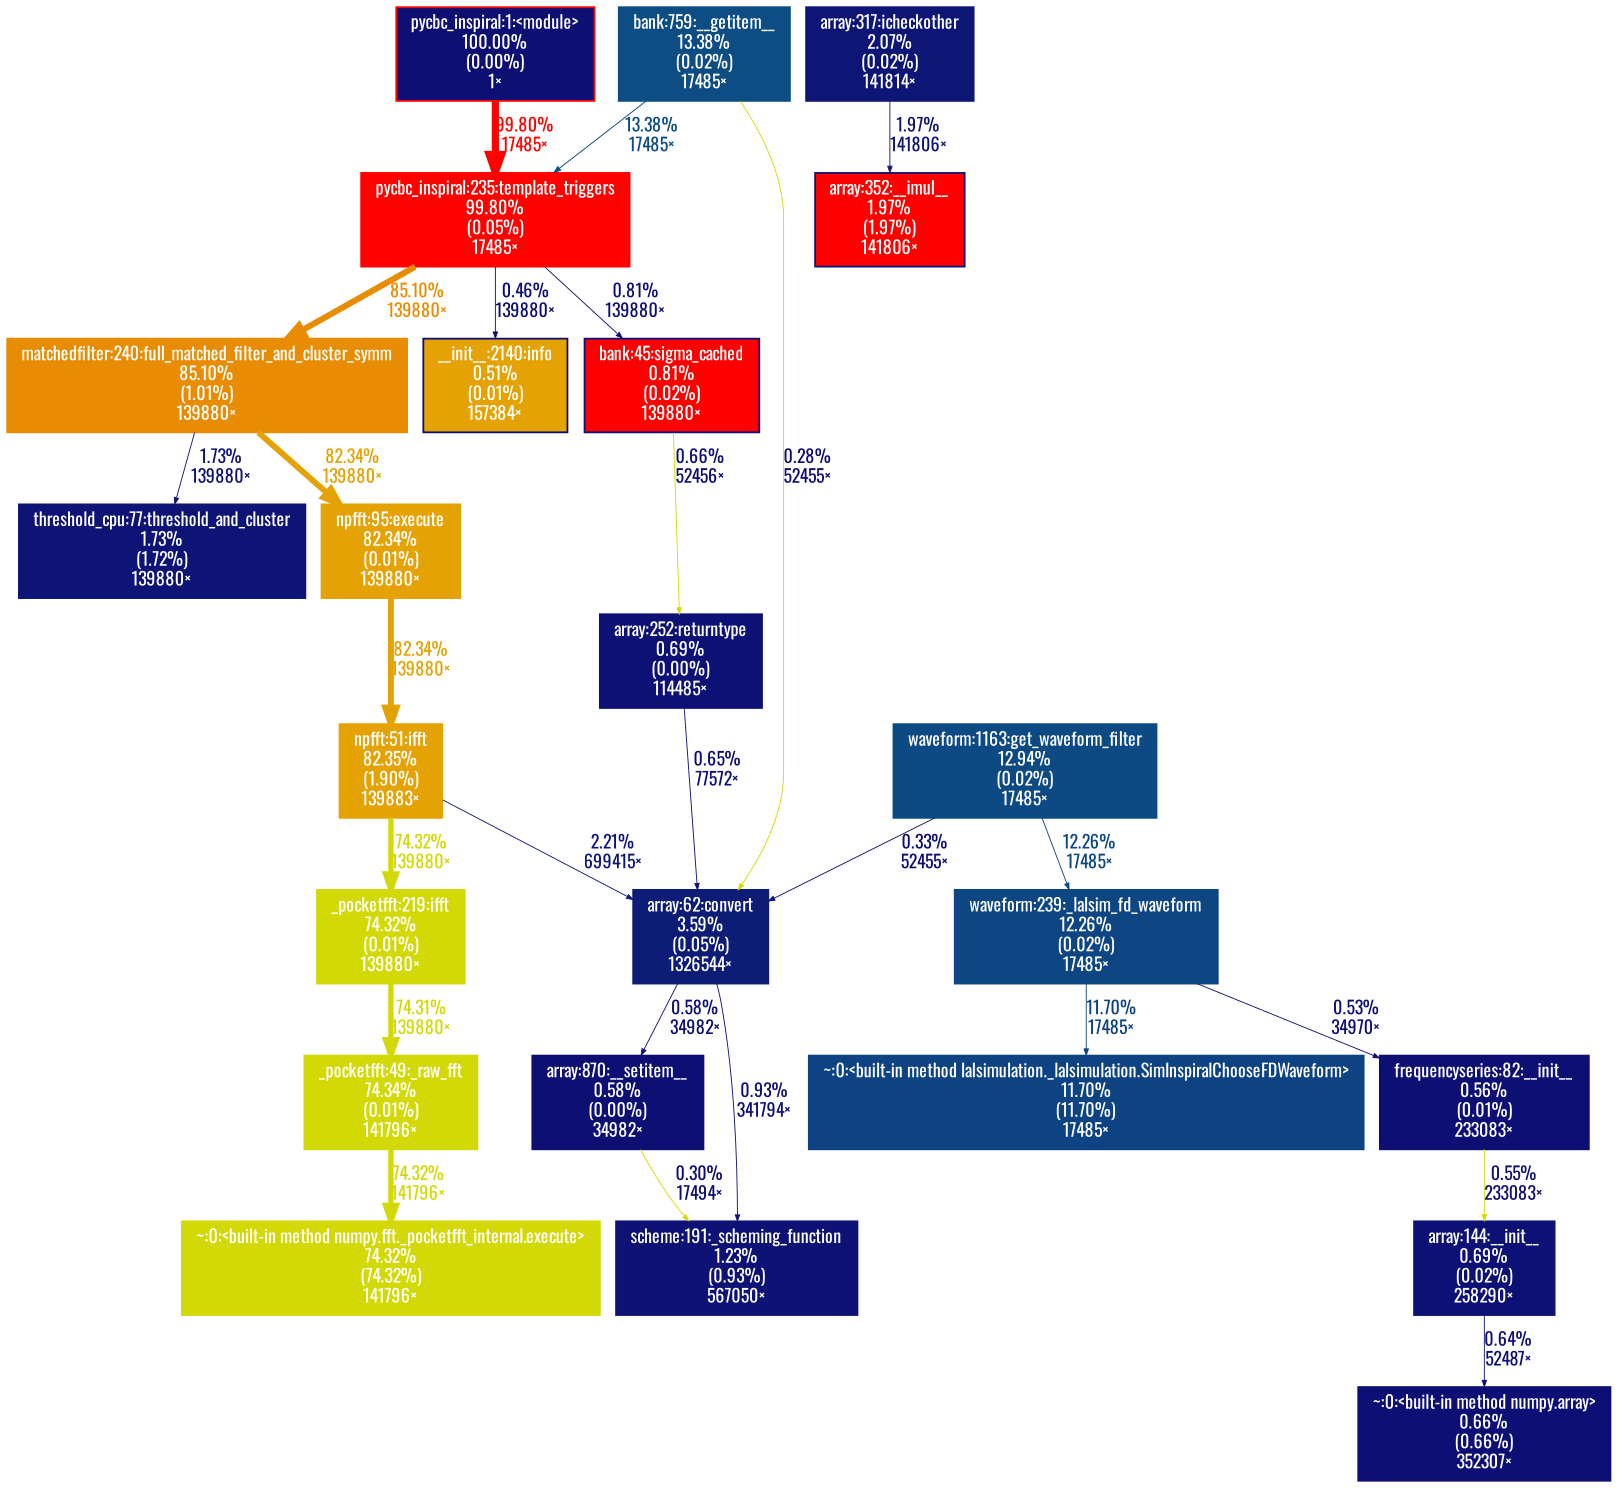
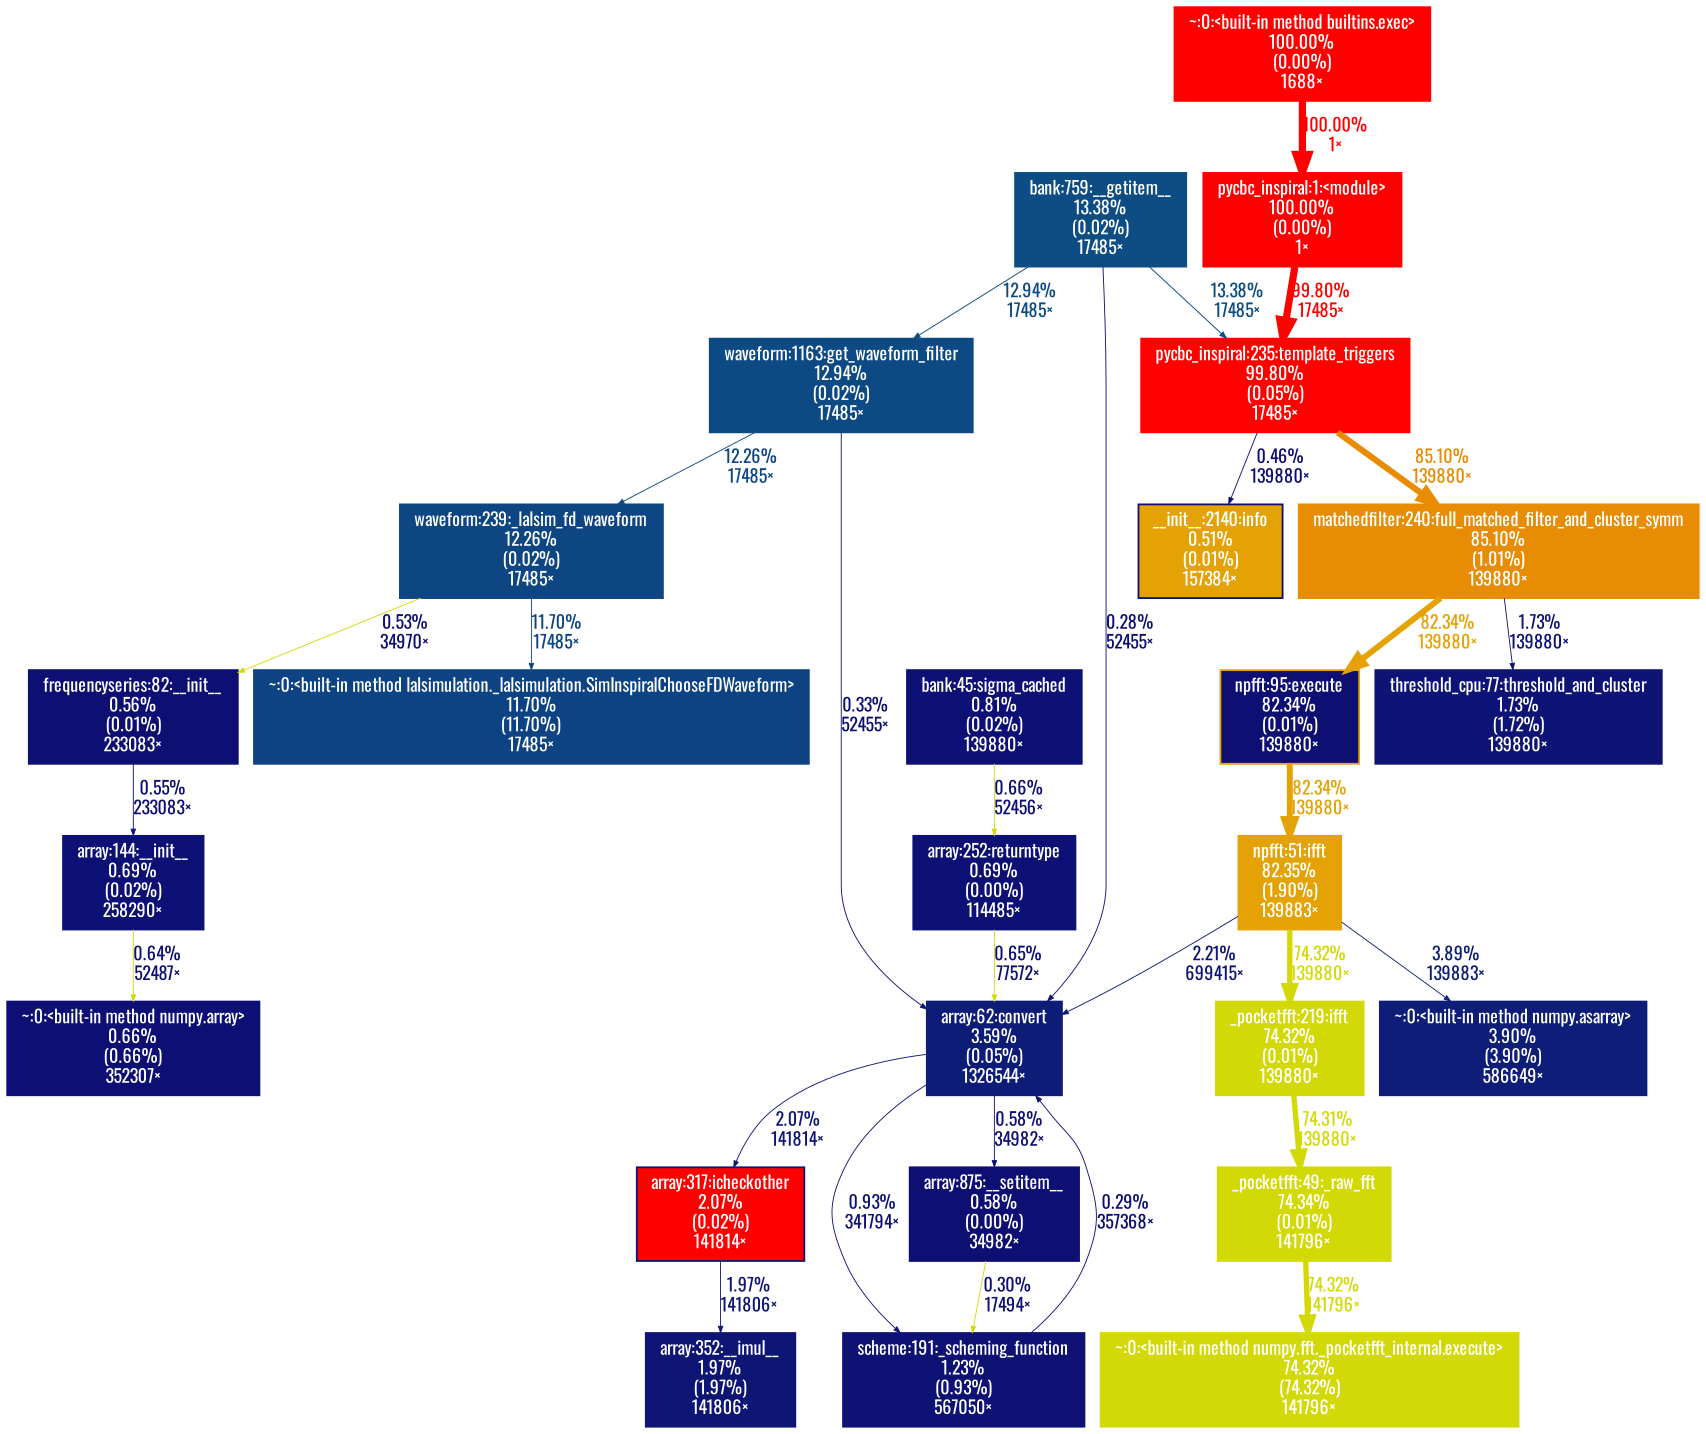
node "pycbc_inspiral:1:<module> 100.00% (0.00%) 1×": fillcolor #0d0f73 -> #ff0000
node "array:317:icheckother 2.07% (0.02%) 141814×": fillcolor #0d1575 -> #ff0000
node "~:0:<built-in method builtins.exec> 100.00% (0.00%) 1688×": added
node "array:352:__imul__ 1.97% (1.97%) 141806×": fillcolor #ff0000 -> #0d1575
edge "pycbc_inspiral:235:template_triggers 99.80% (0.05%) 17485×" -> "bank:45:sigma_cached 0.81% (0.02%) 139880×": removed, label "0.81% 139880×"
edge "bank:759:__getitem__ 13.38% (0.02%) 17485×" -> "waveform:1163:get_waveform_filter 12.94% (0.02%) 17485×": added, label "12.94% 17485×"
node "bank:45:sigma_cached 0.81% (0.02%) 139880×": fillcolor #ff0000 -> #0d1074
edge "bank:759:__getitem__ 13.38% (0.02%) 17485×" -> "array:62:convert 3.59% (0.05%) 1326544×": color #d3d906 -> #0d0e73
node "npfft:95:execute 82.34% (0.01%) 139880×": fillcolor #e4a204 -> #0d0f73
edge "array:252:returntype 0.69% (0.00%) 114485×" -> "array:62:convert 3.59% (0.05%) 1326544×": color #0d0f74 -> #d3d906
edge "waveform:239:_lalsim_fd_waveform 12.26% (0.02%) 17485×" -> "frequencyseries:82:__init__ 0.56% (0.01%) 233083×": color #0d0f73 -> #d3d906
node "~:0:<built-in method numpy.asarray> 3.90% (3.90%) 586649×": added
edge "array:62:convert 3.59% (0.05%) 1326544×" -> "array:317:icheckother 2.07% (0.02%) 141814×": added, label "2.07% 141814×"
node "array:870:__setitem__ 0.58% (0.00%) 34982×": label "array:870:__setitem__ 0.58% (0.00%) 34982×" -> "array:875:__setitem__ 0.58% (0.00%) 34982×"
edge "frequencyseries:82:__init__ 0.56% (0.01%) 233083×" -> "array:144:__init__ 0.69% (0.02%) 258290×": color #d3d906 -> #0d0f73
edge "scheme:191:_scheming_function 1.23% (0.93%) 567050×" -> "array:62:convert 3.59% (0.05%) 1326544×": added, label "0.29% 357368×"
edge "array:144:__init__ 0.69% (0.02%) 258290×" -> "~:0:<built-in method numpy.array> 0.66% (0.66%) 352307×": color #0d0f74 -> #d3d906
